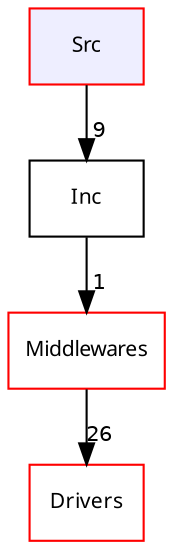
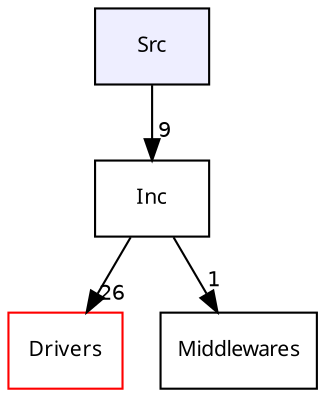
node "Src": color red -> black
node "Middlewares": color red -> black
edge "Middlewares" -> "Drivers": now "Inc" -> "Drivers"
